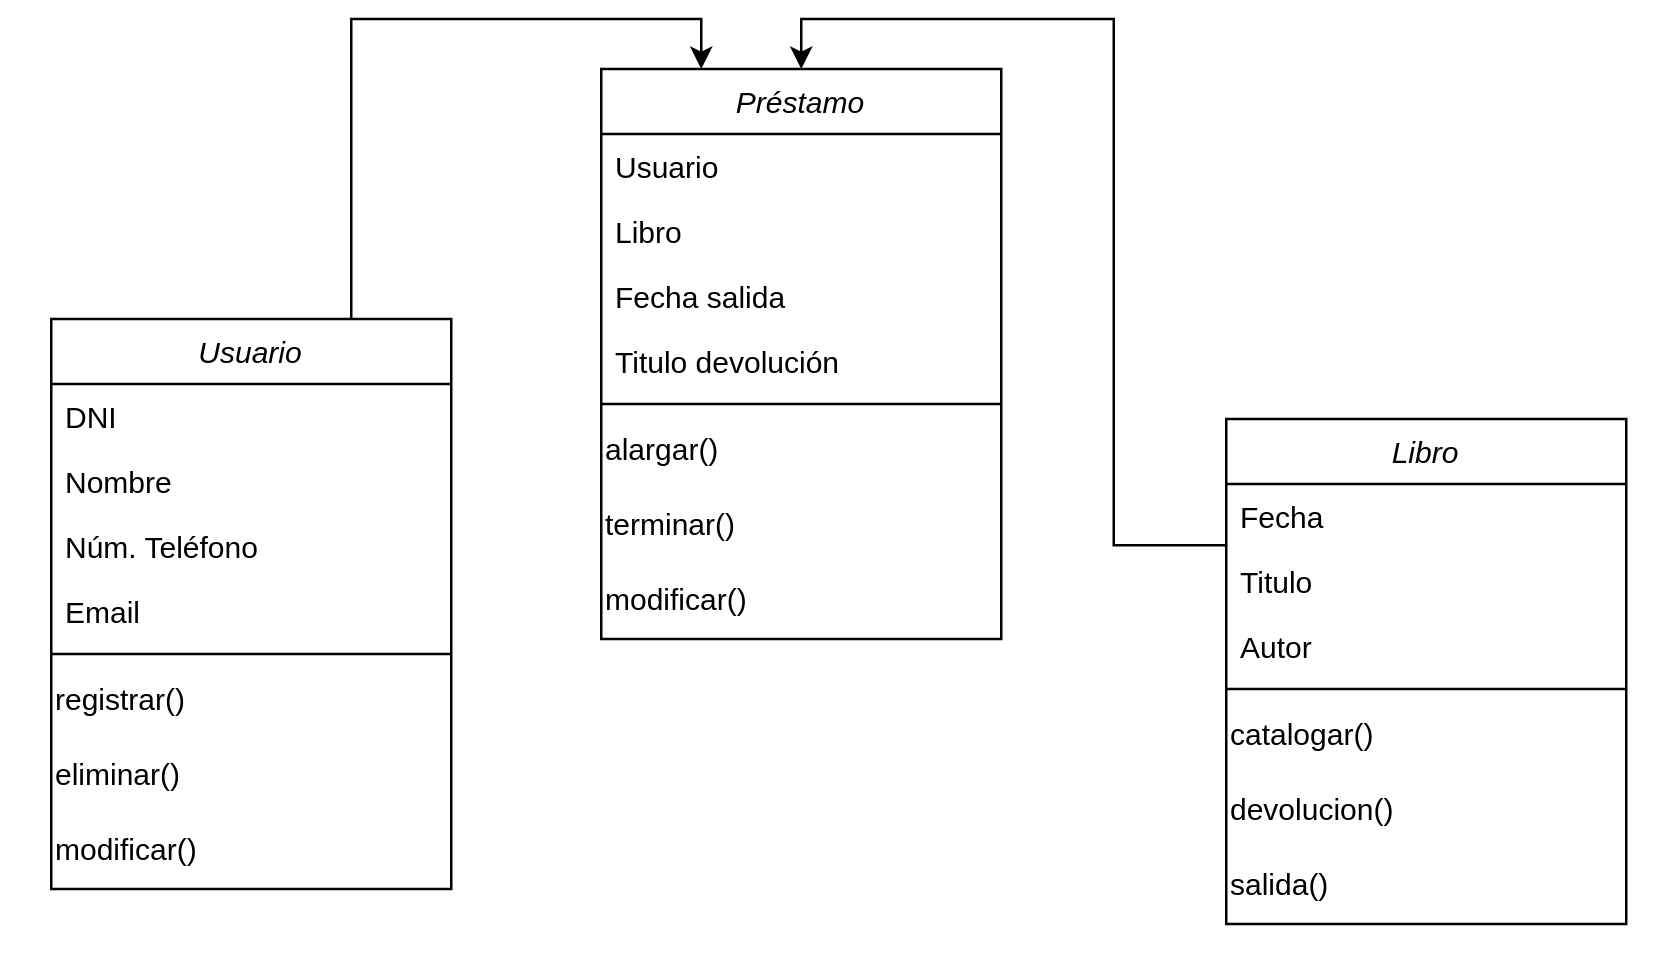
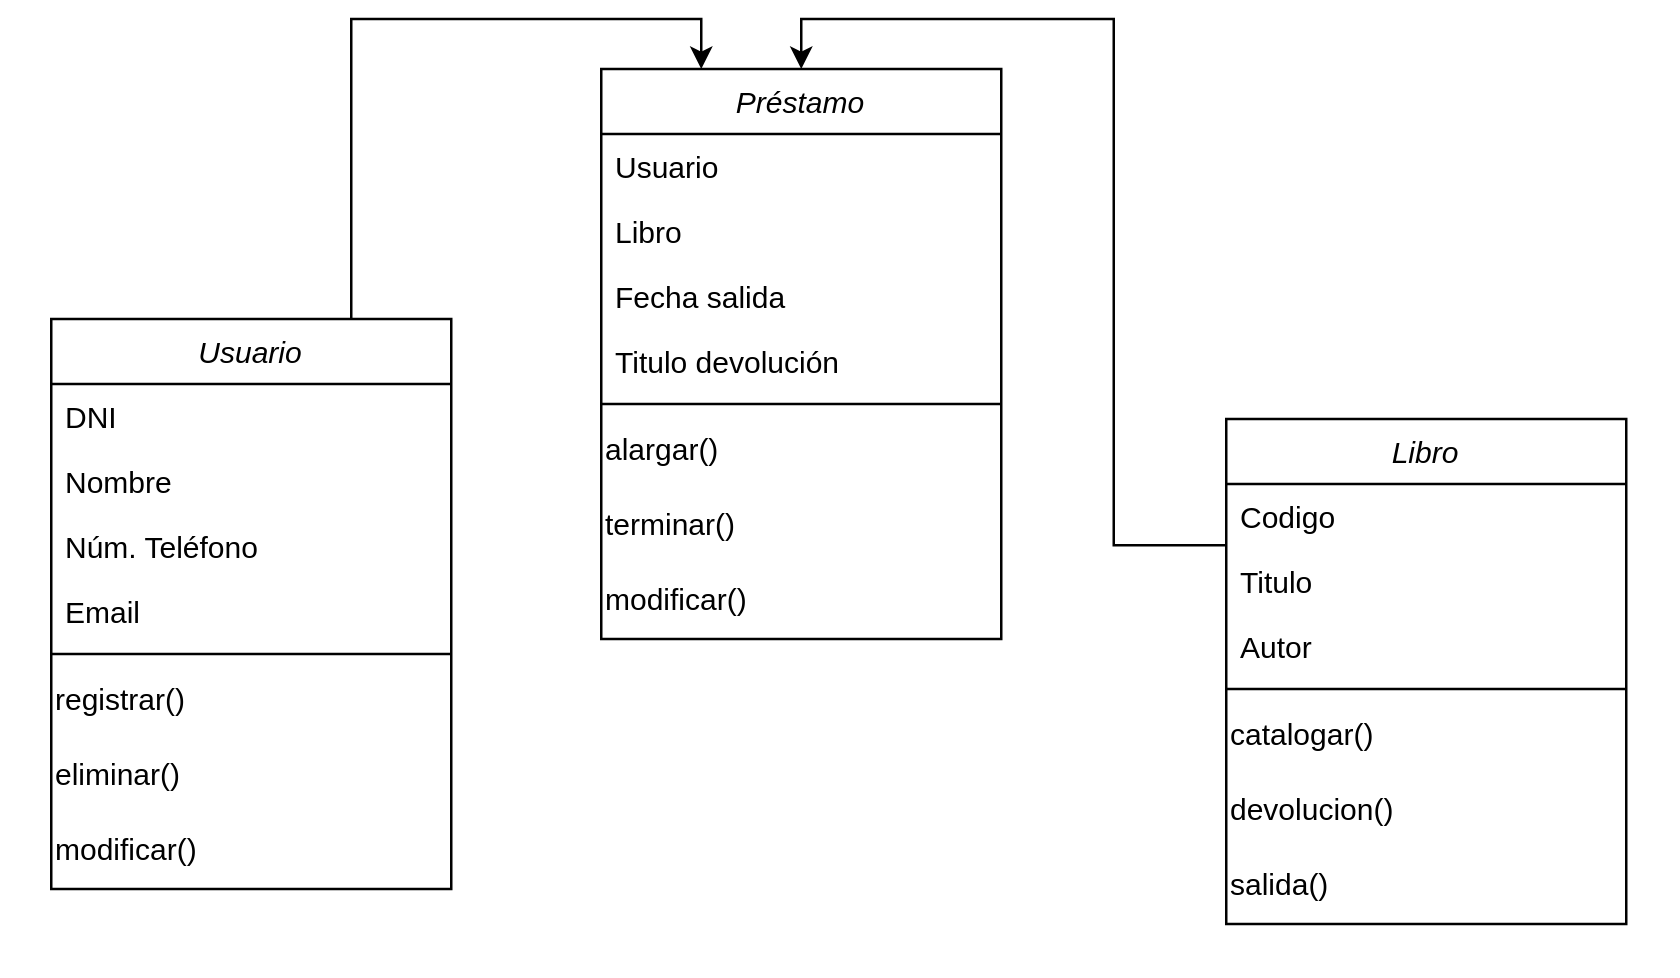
node "Fecha": label "Fecha" -> "Codigo"
